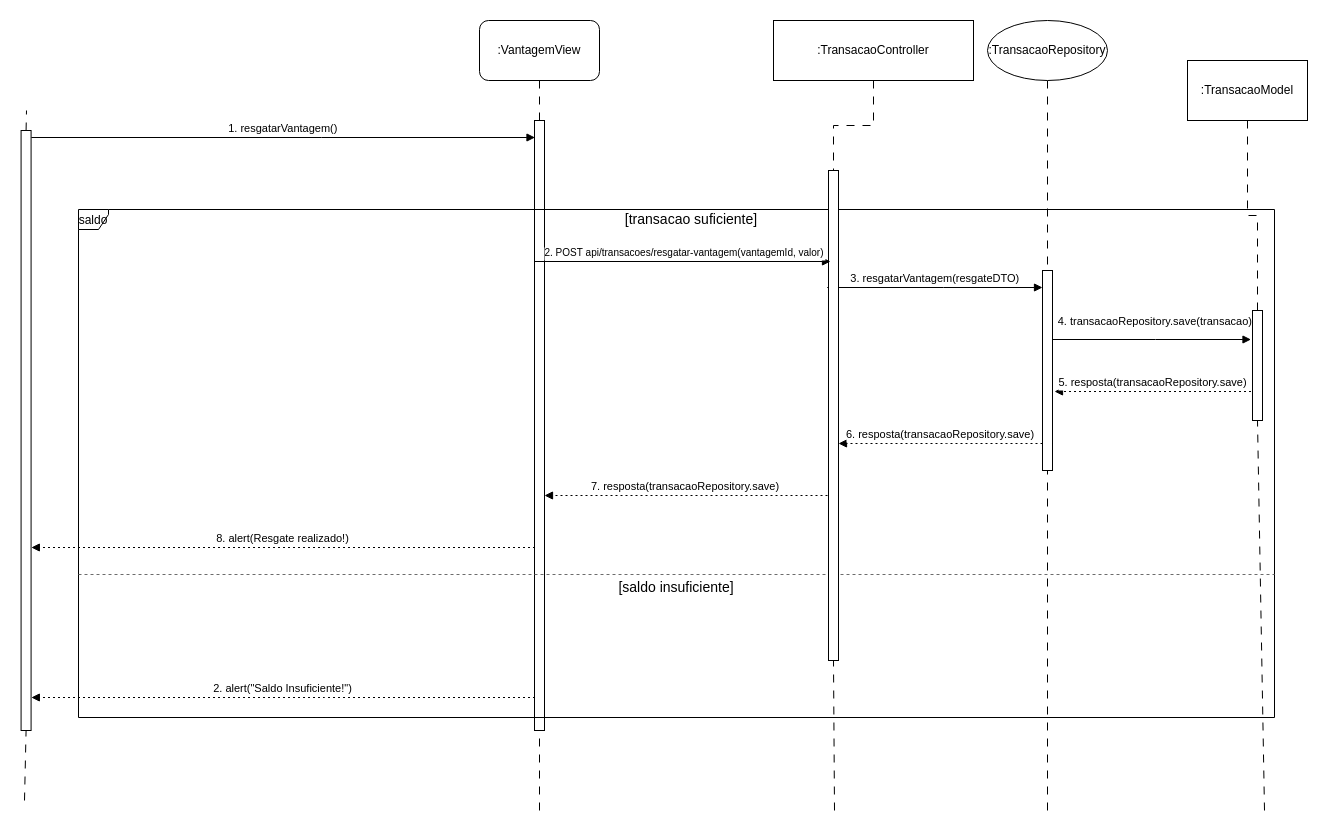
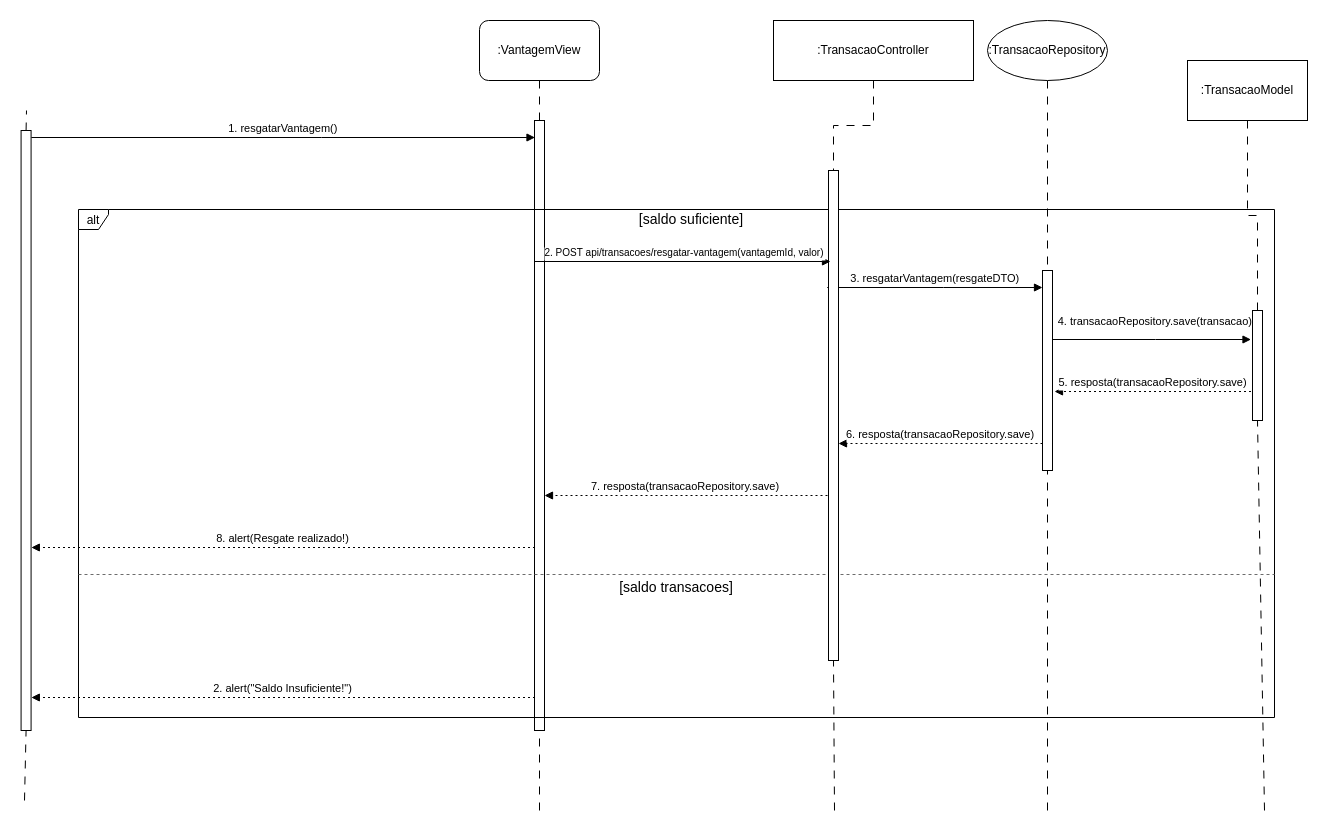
node "saldo": label "saldo" -> "alt"
node "[transacao suficiente]": label "[transacao suficiente]" -> "[saldo suficiente]"
node "[saldo insuficiente]": label "[saldo insuficiente]" -> "[saldo transacoes]"
